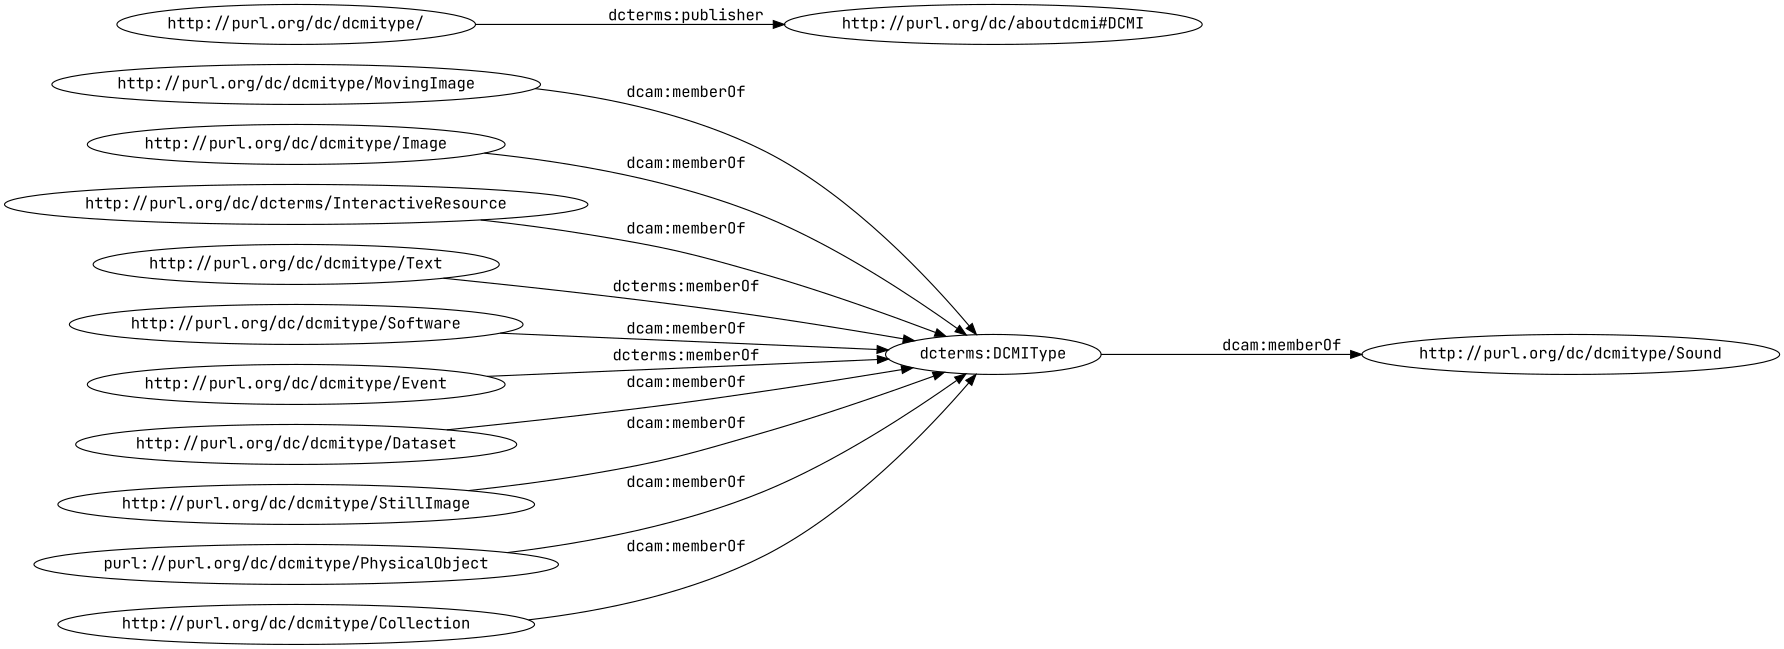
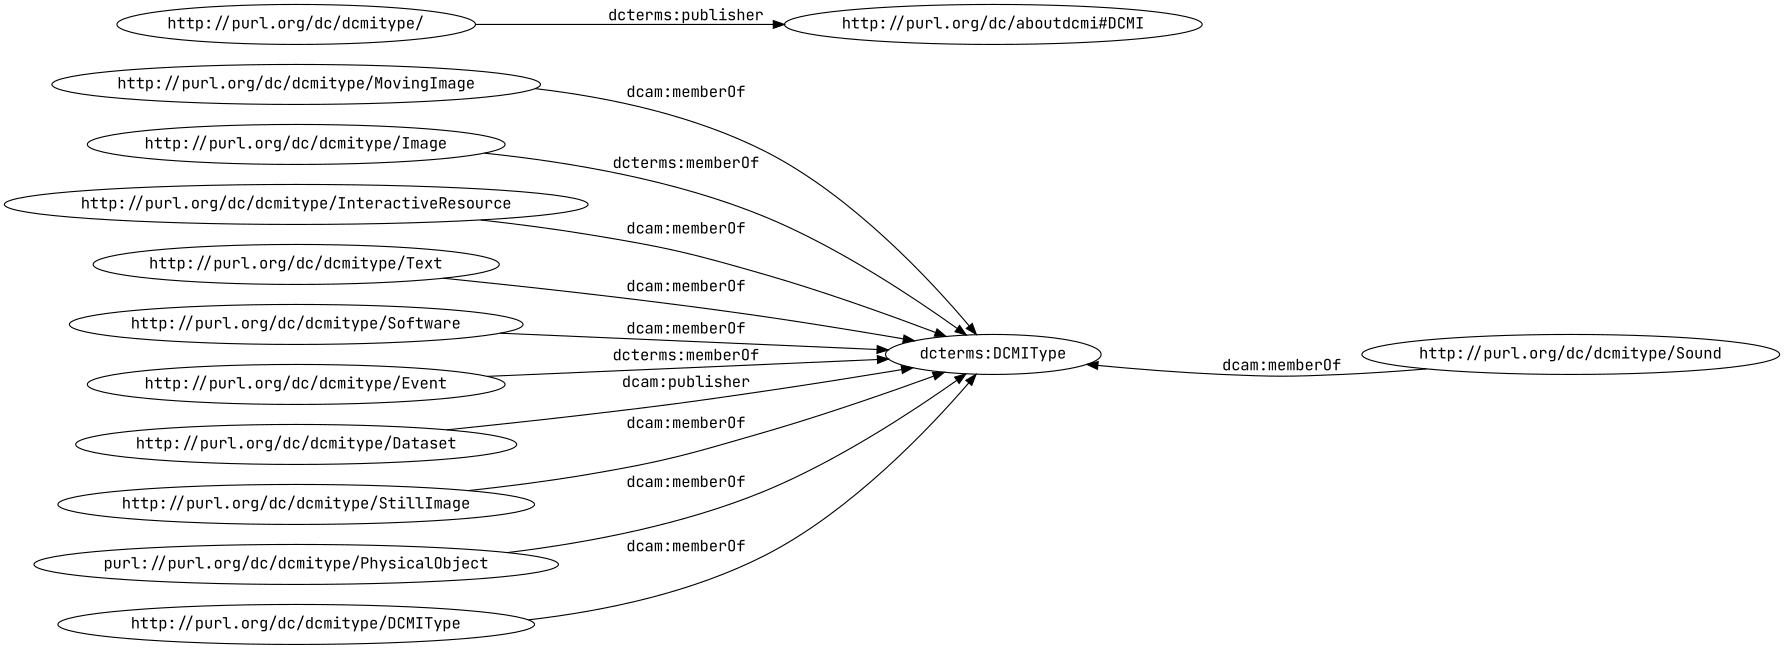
edge "http://purl.org/dc/dcmitype/Image" -> "dcterms:DCMIType": label "dcam:memberOf" -> "dcterms:memberOf"
node "http://purl.org/dc/dcterms/InteractiveResource": label "http://purl.org/dc/dcterms/InteractiveResource" -> "http://purl.org/dc/dcmitype/InteractiveResource"
edge "http://purl.org/dc/dcmitype/Text" -> "dcterms:DCMIType": label "dcterms:memberOf" -> "dcam:memberOf"
edge "dcterms:DCMIType" -> "http://purl.org/dc/dcmitype/Sound": reversed
edge "http://purl.org/dc/dcmitype/Dataset" -> "dcterms:DCMIType": label "dcam:memberOf" -> "dcam:publisher"
node "http://purl.org/dc/dcmitype/Collection": label "http://purl.org/dc/dcmitype/Collection" -> "http://purl.org/dc/dcmitype/DCMIType"
